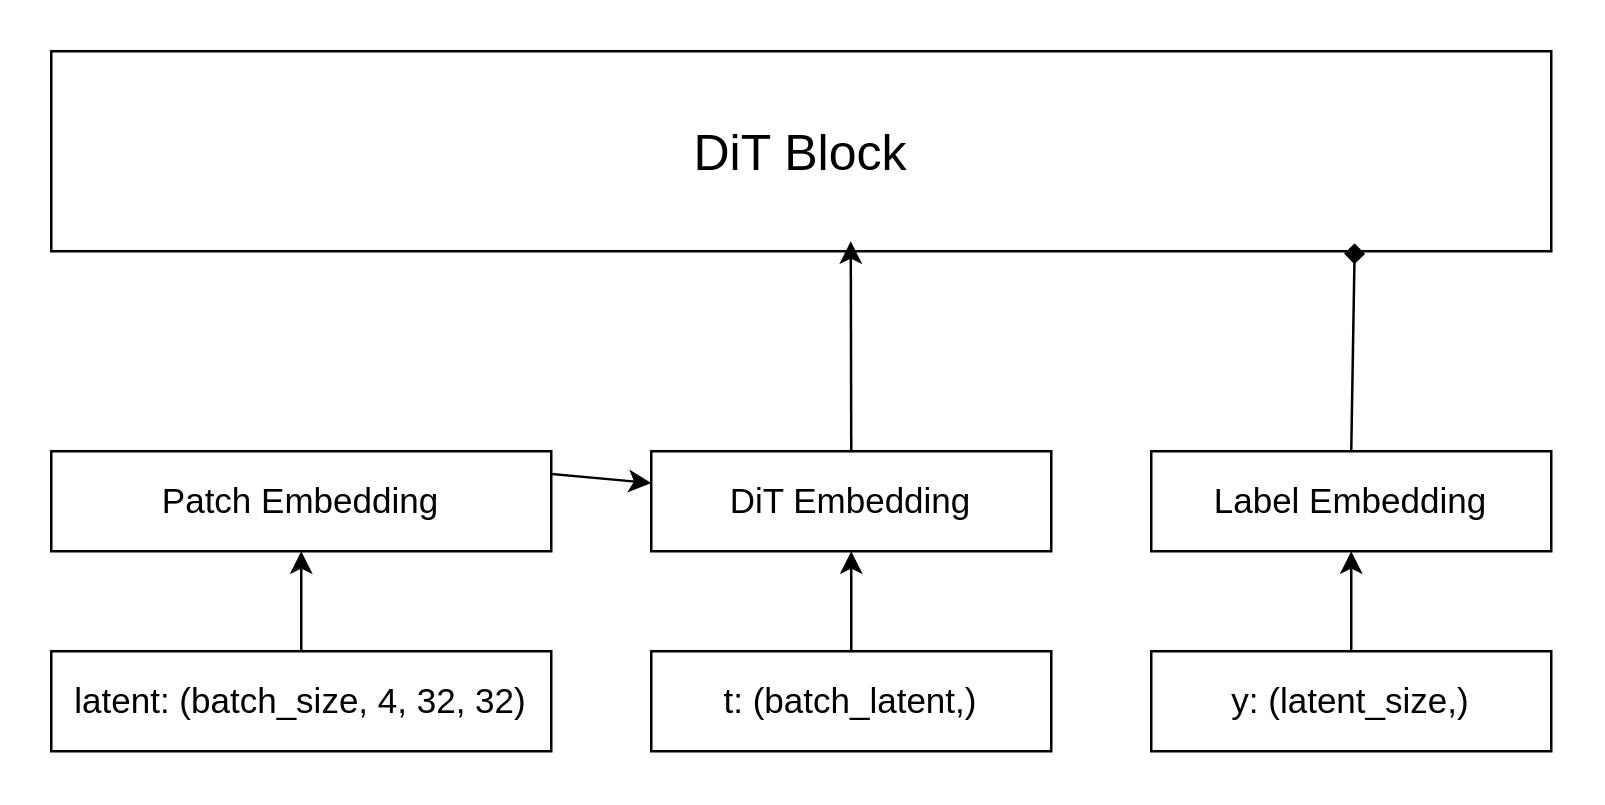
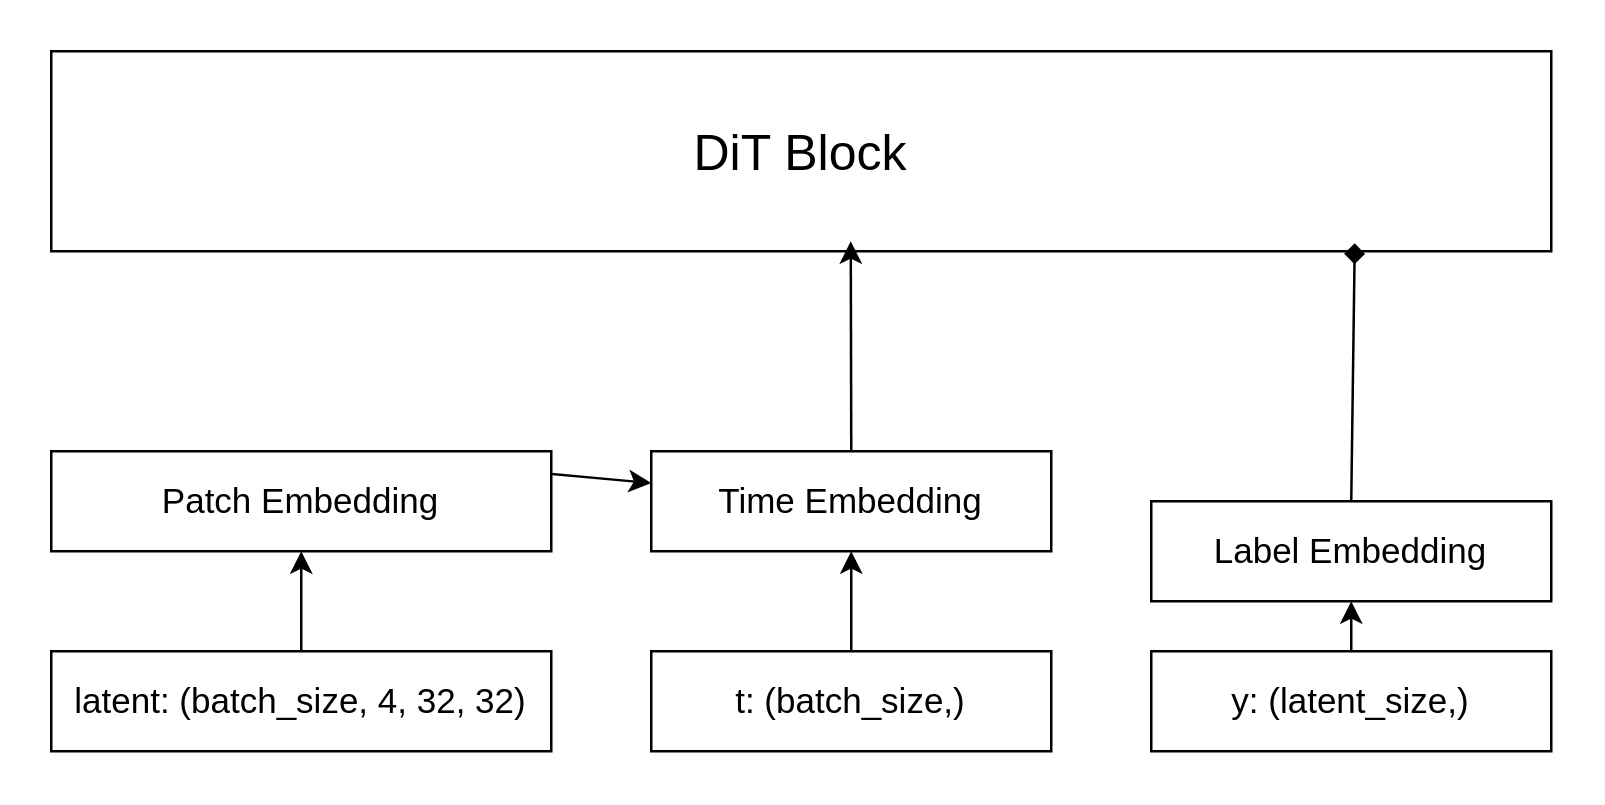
node "DiT Embedding": label "DiT Embedding" -> "Time Embedding"
node "Label Embedding": moved (1351, 501) -> (1351, 551)
node "t: (batch_latent,)": label "t: (batch_latent,)" -> "t: (batch_size,)"
